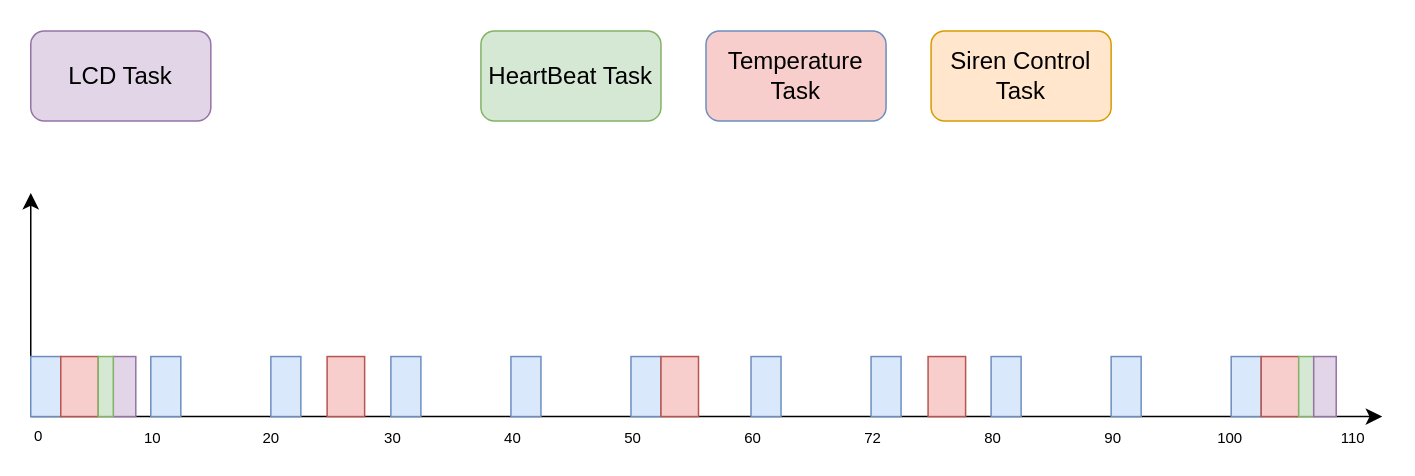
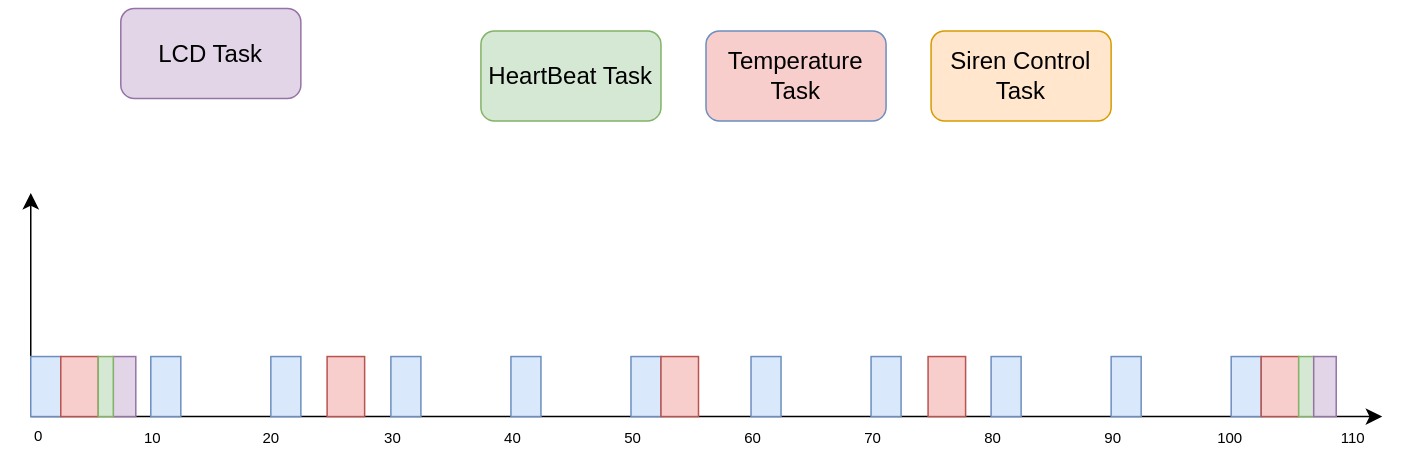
node "LCD Task": moved (121, 76) -> (211, 53)
node "72": label "72" -> "70"
